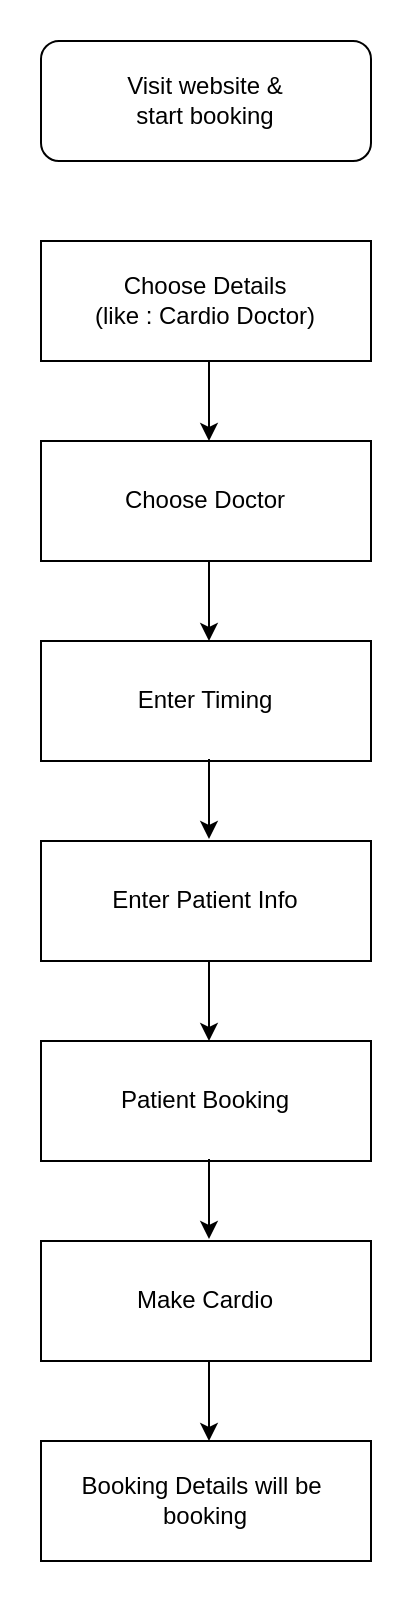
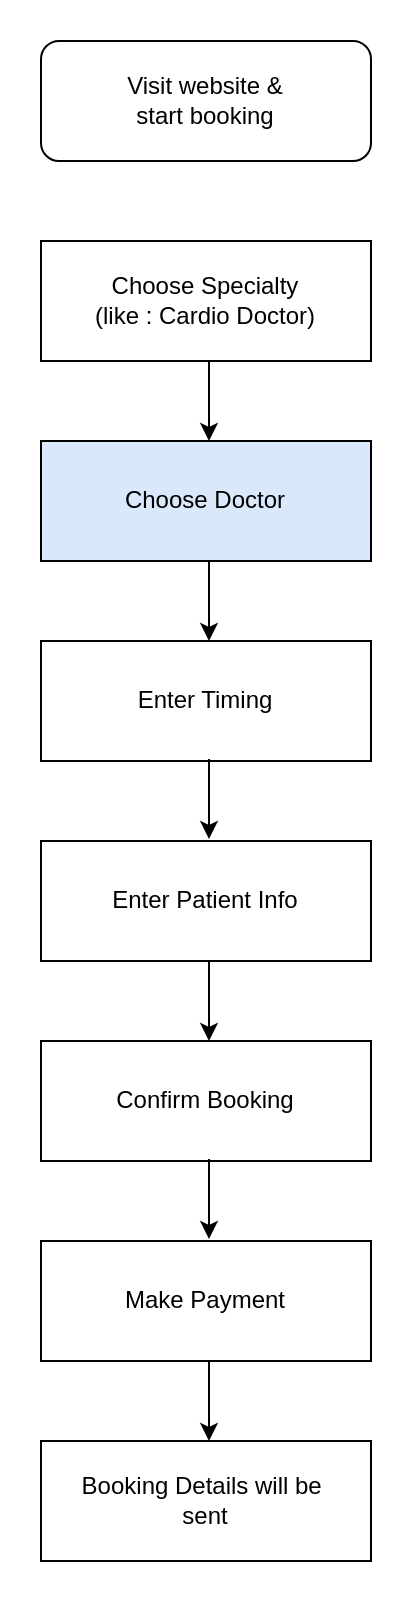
node "Choose Details (like : Cardio Doctor)": label "Choose Details (like : Cardio Doctor)" -> "Choose Specialty (like : Cardio Doctor)"
node "Choose Doctor": fillcolor #ffffff -> #dae8fc
node "Patient Booking": label "Patient Booking" -> "Confirm Booking"
node "Make Cardio": label "Make Cardio" -> "Make Payment"
node "Booking Details will be booking": label "Booking Details will be booking" -> "Booking Details will be sent"
